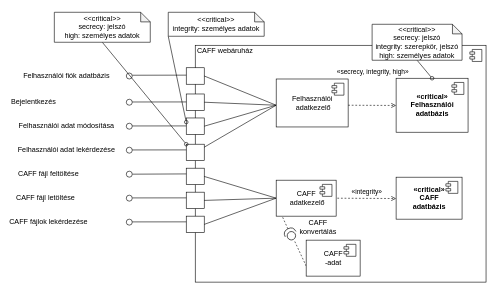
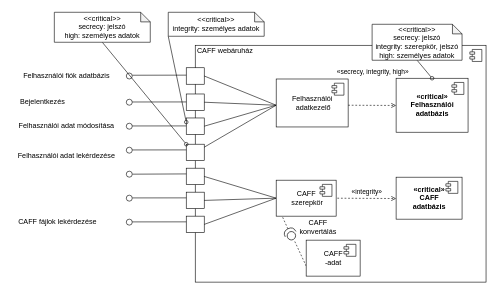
node "Bejelentkezés": moved (33, 102) -> (42, 102)
node "Felhasználói adat lekérdezése": moved (66, 150) -> (66, 156)
node "CAFF fájl feltöltése": removed
node "CAFF fájl letöltése": removed
node "CAFF adatkezelő": label "CAFF adatkezelő" -> "CAFF szerepkör"
node "CAFF fájlok lekérdezése": moved (48, 222) -> (57, 222)
